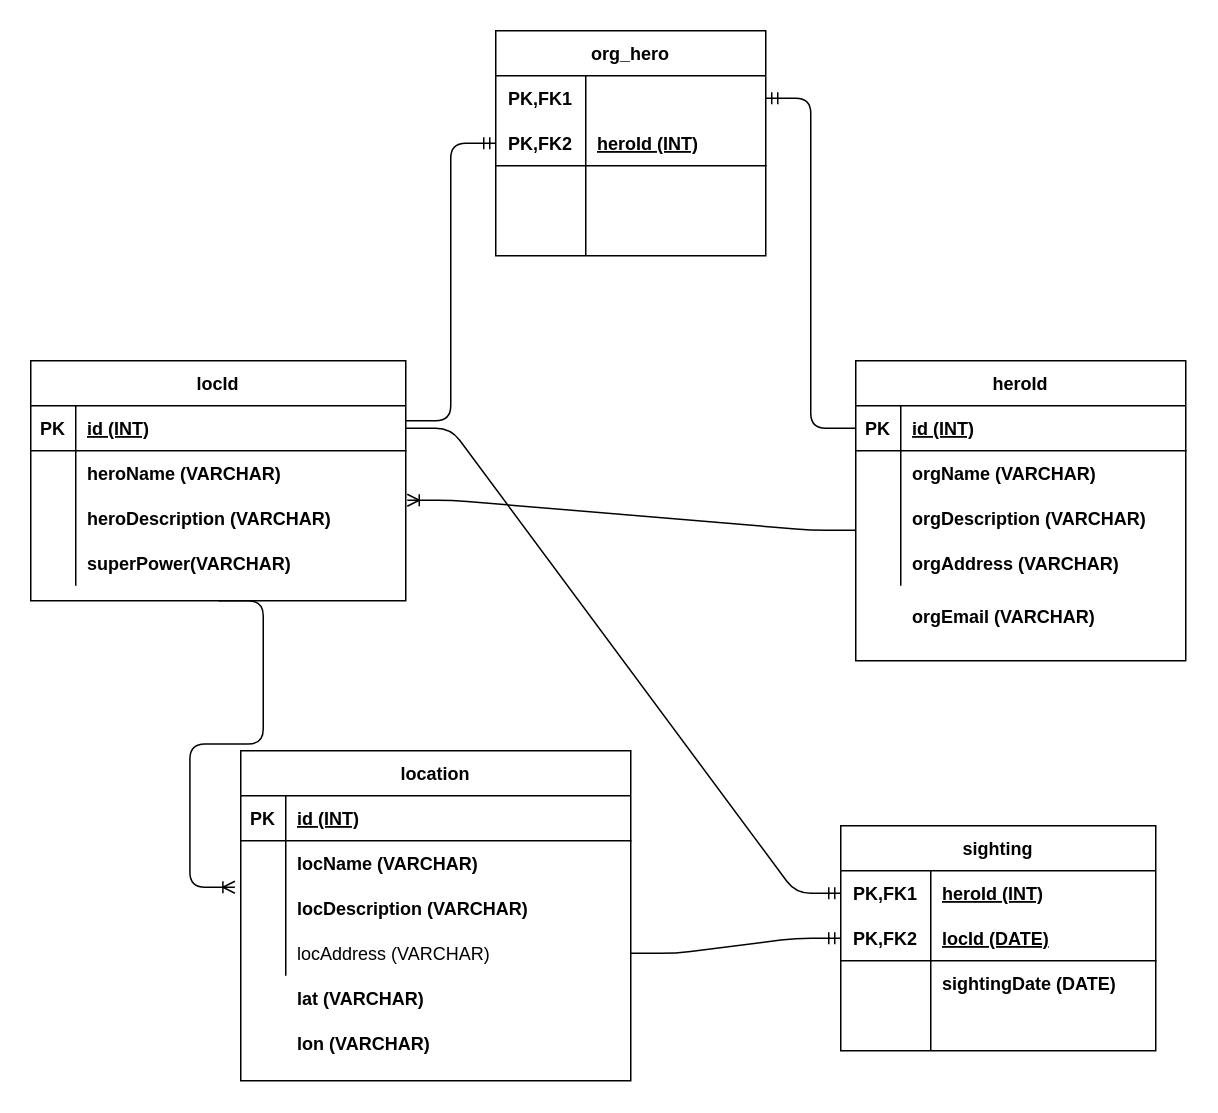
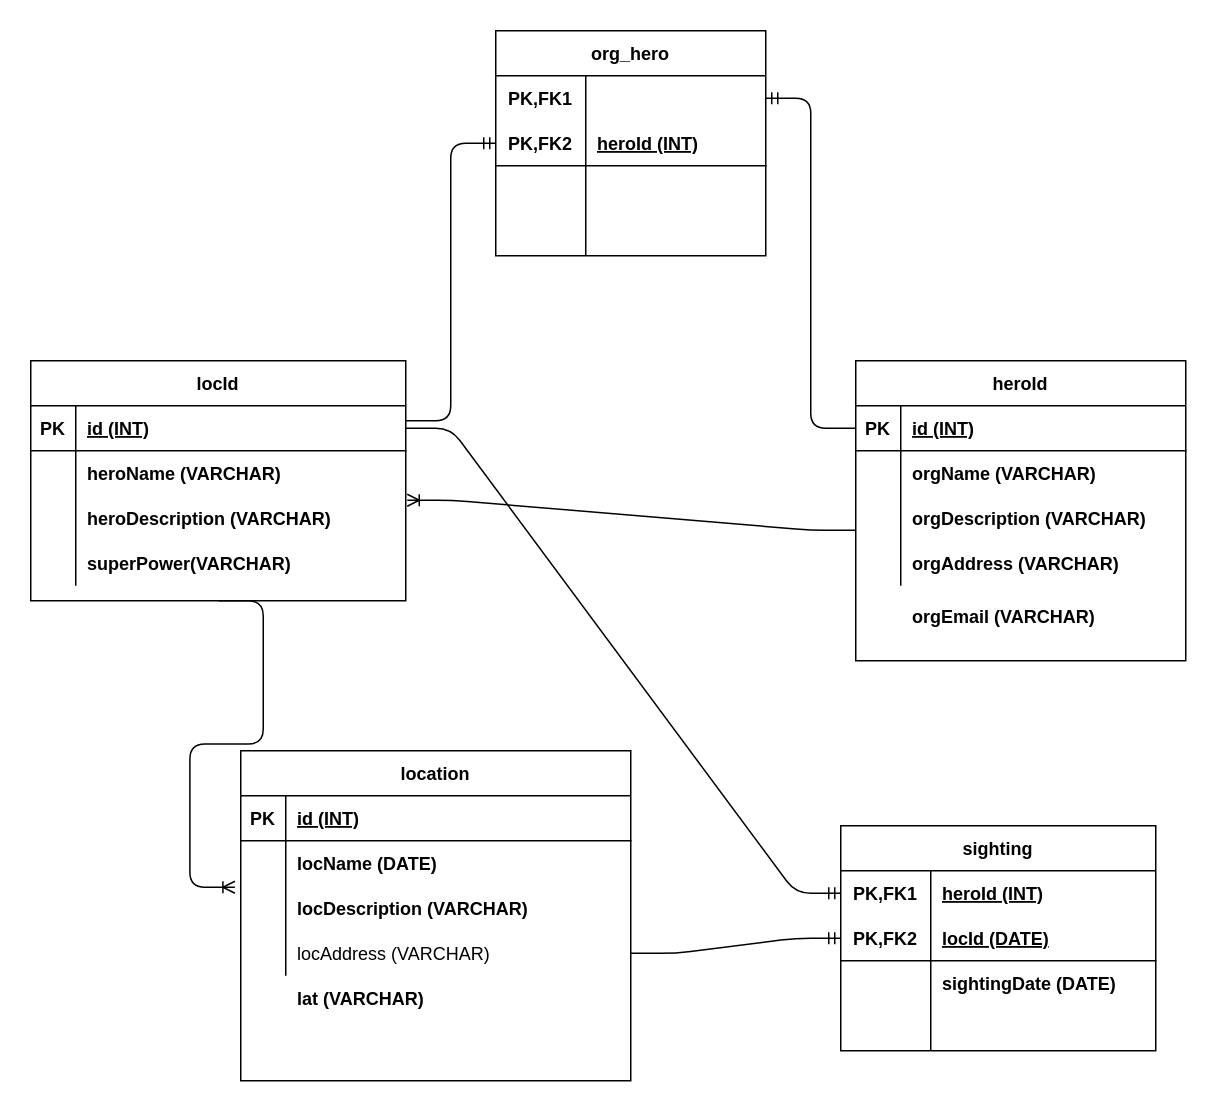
node "locName (VARCHAR)": label "locName (VARCHAR)" -> "locName (DATE)"
node "lon (VARCHAR)": removed
